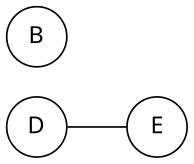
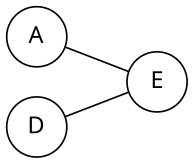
node "B": removed
node "A": added
